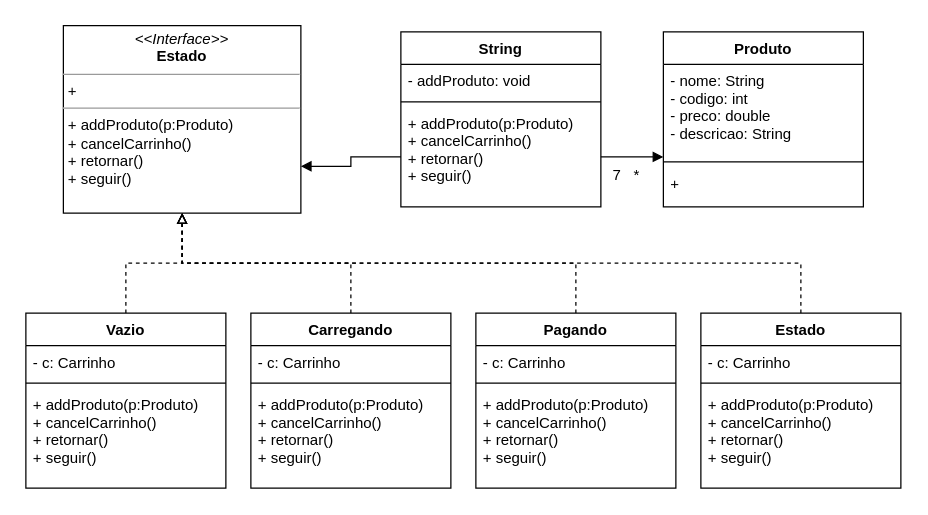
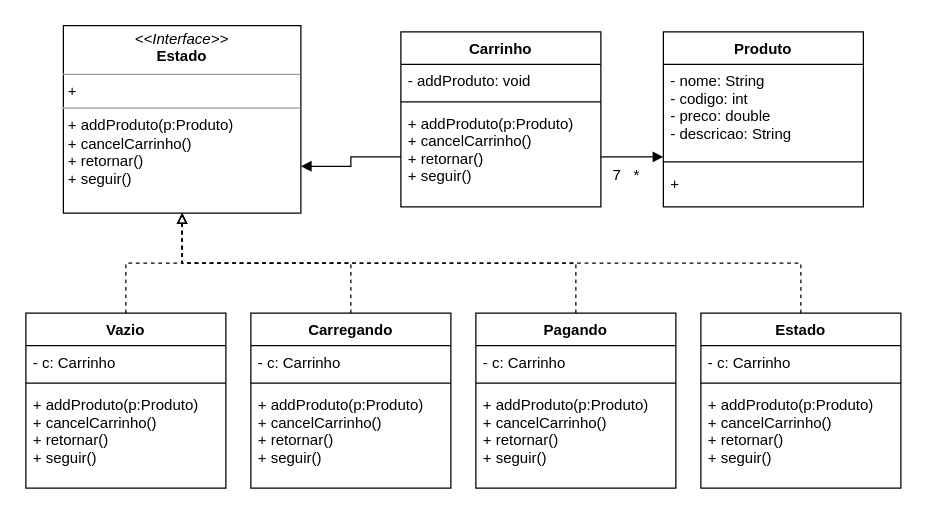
node "String": label "String" -> "Carrinho"
